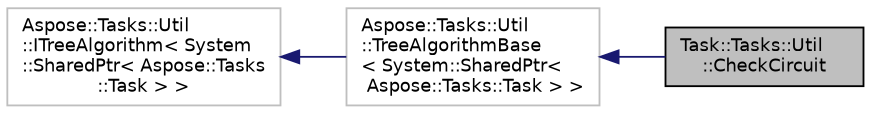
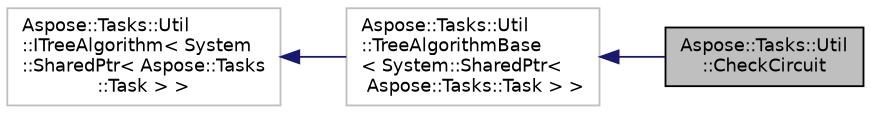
node "Task::Tasks::Util ::CheckCircuit": label "Task::Tasks::Util ::CheckCircuit" -> "Aspose::Tasks::Util ::CheckCircuit"
